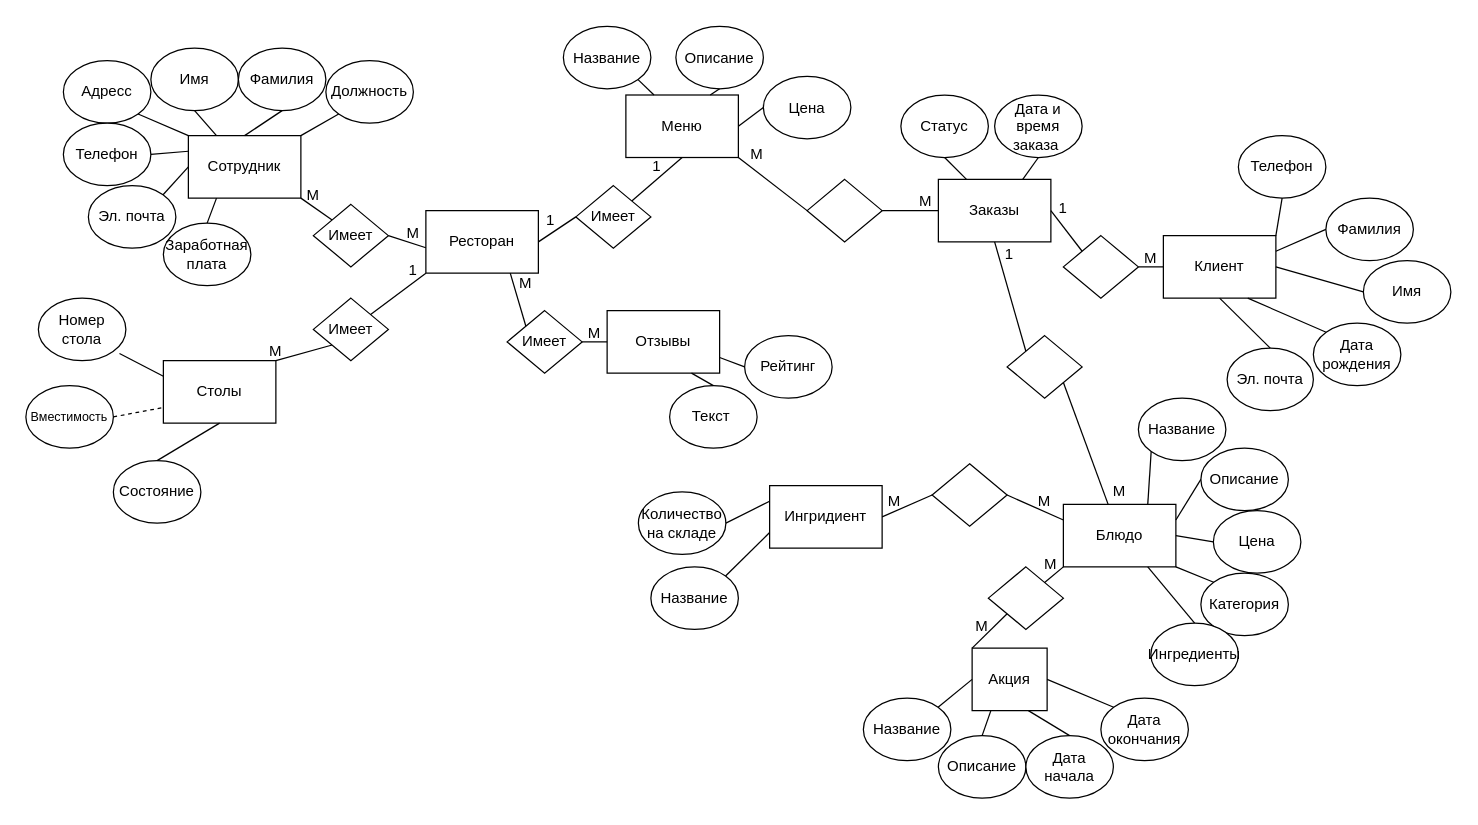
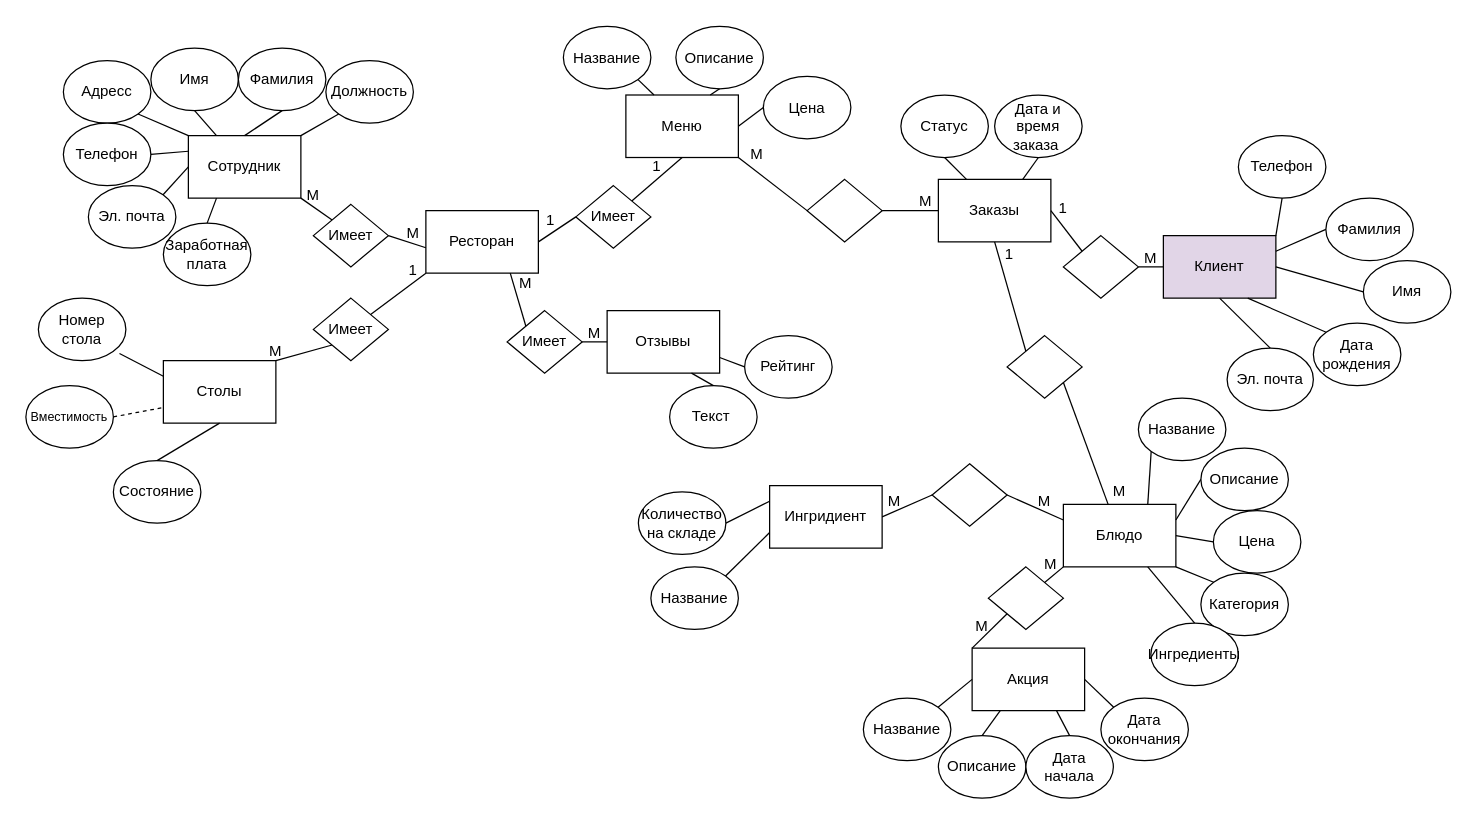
node "Клиент": fillcolor #ffffff -> #e1d5e7
node "Акция": size 75x63 -> 113x63
